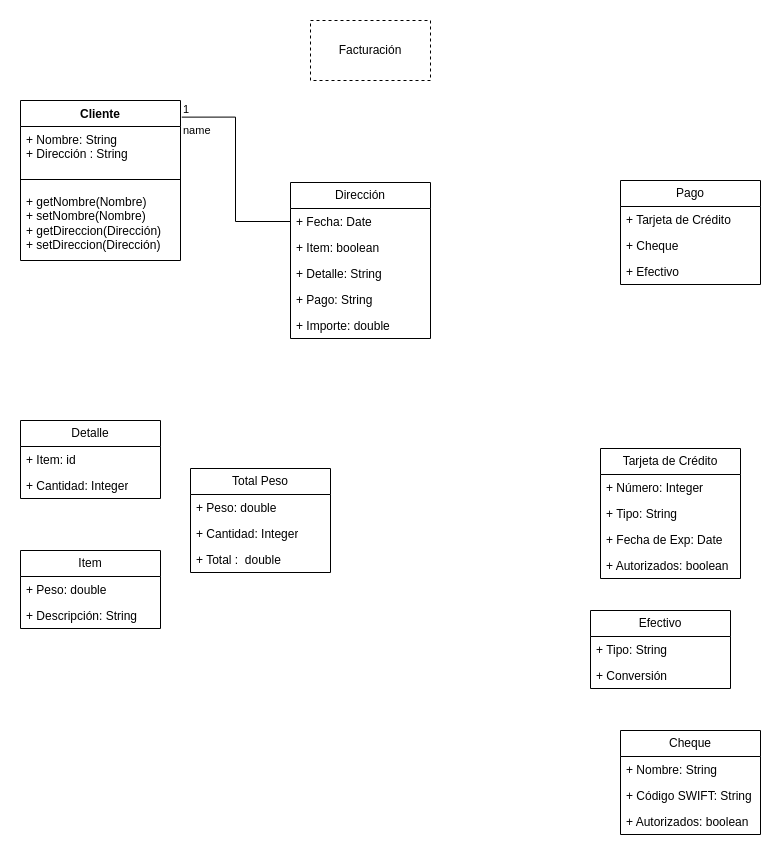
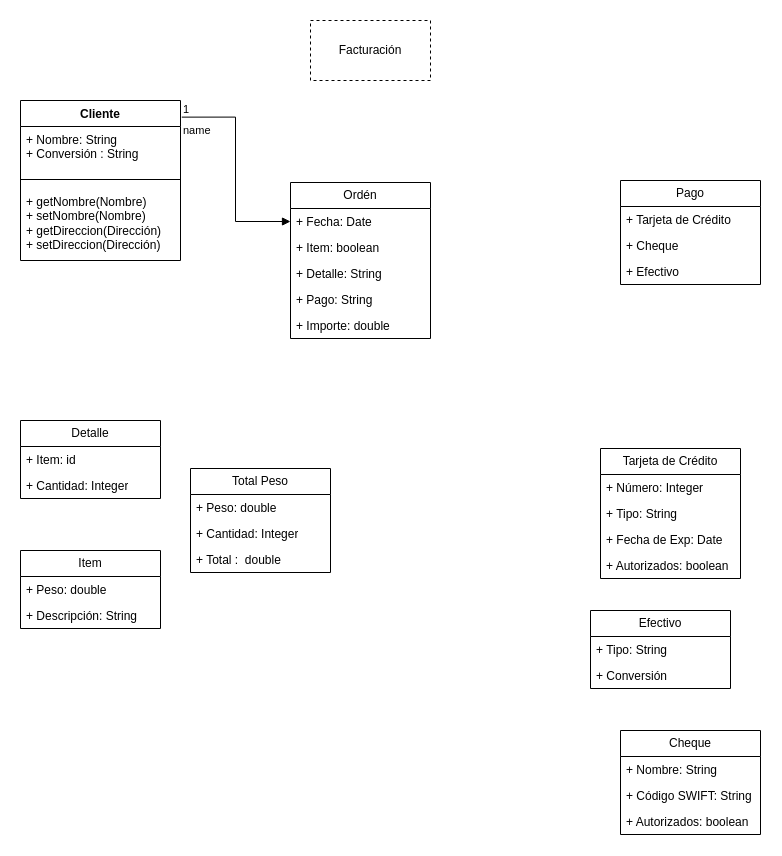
node "+ Nombre: String + Dirección : String": label "+ Nombre: String + Dirección : String" -> "+ Nombre: String + Conversión : String"
node "Dirección": label "Dirección" -> "Ordén"
edge "Cliente" -- "+ Fecha: Date": arrowhead none -> block
